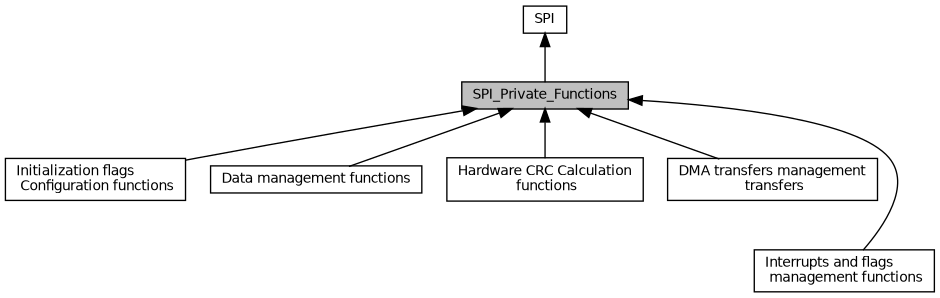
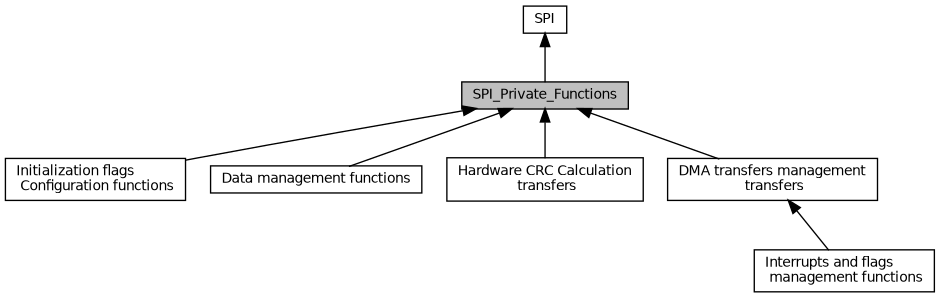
edge "Interrupts and flags management functions" -> "SPI_Private_Functions": now "Interrupts and flags management functions" -> "DMA transfers management transfers"
node "Hardware CRC Calculation functions": label "Hardware CRC Calculation functions" -> "Hardware CRC Calculation transfers"
